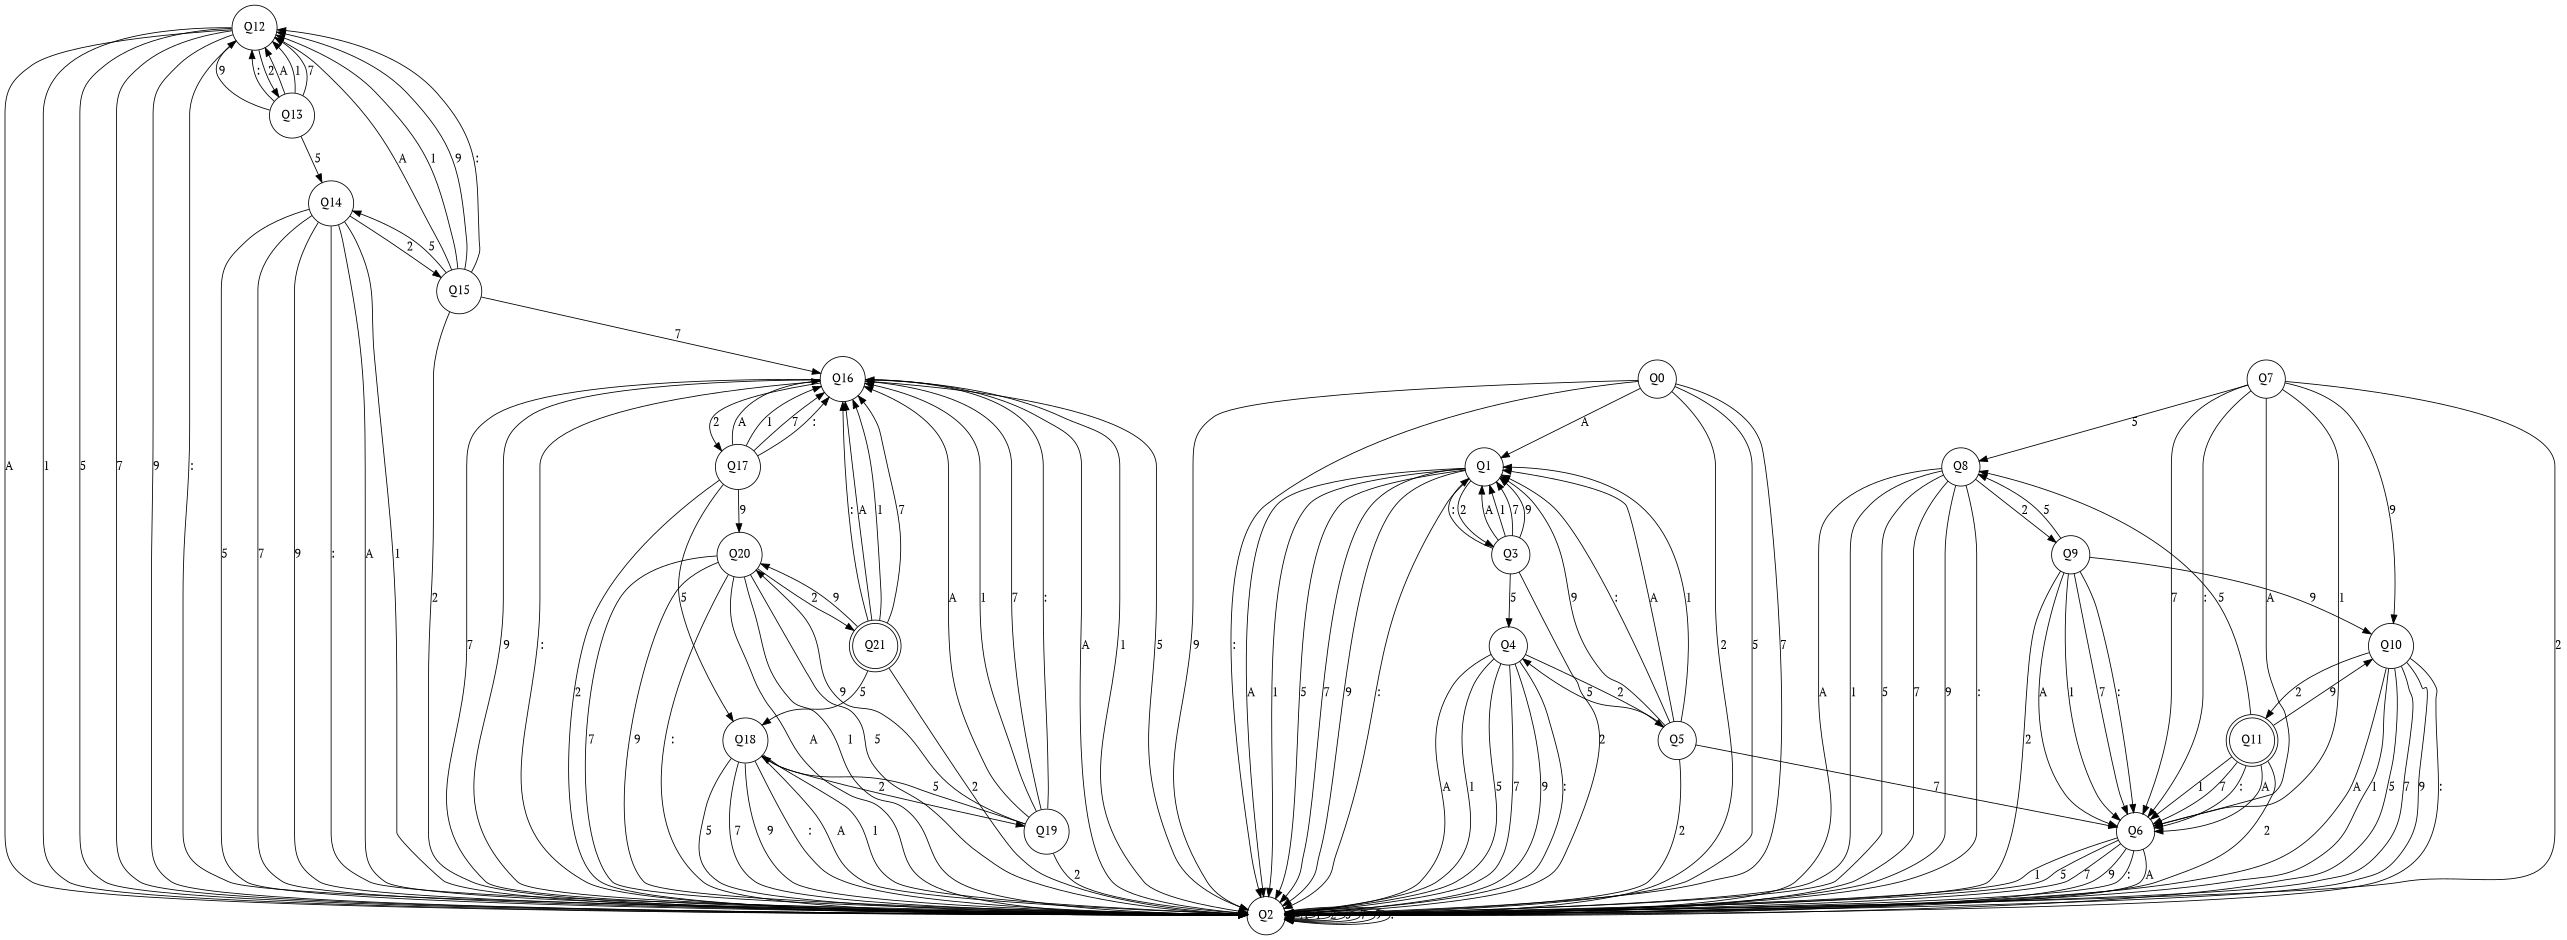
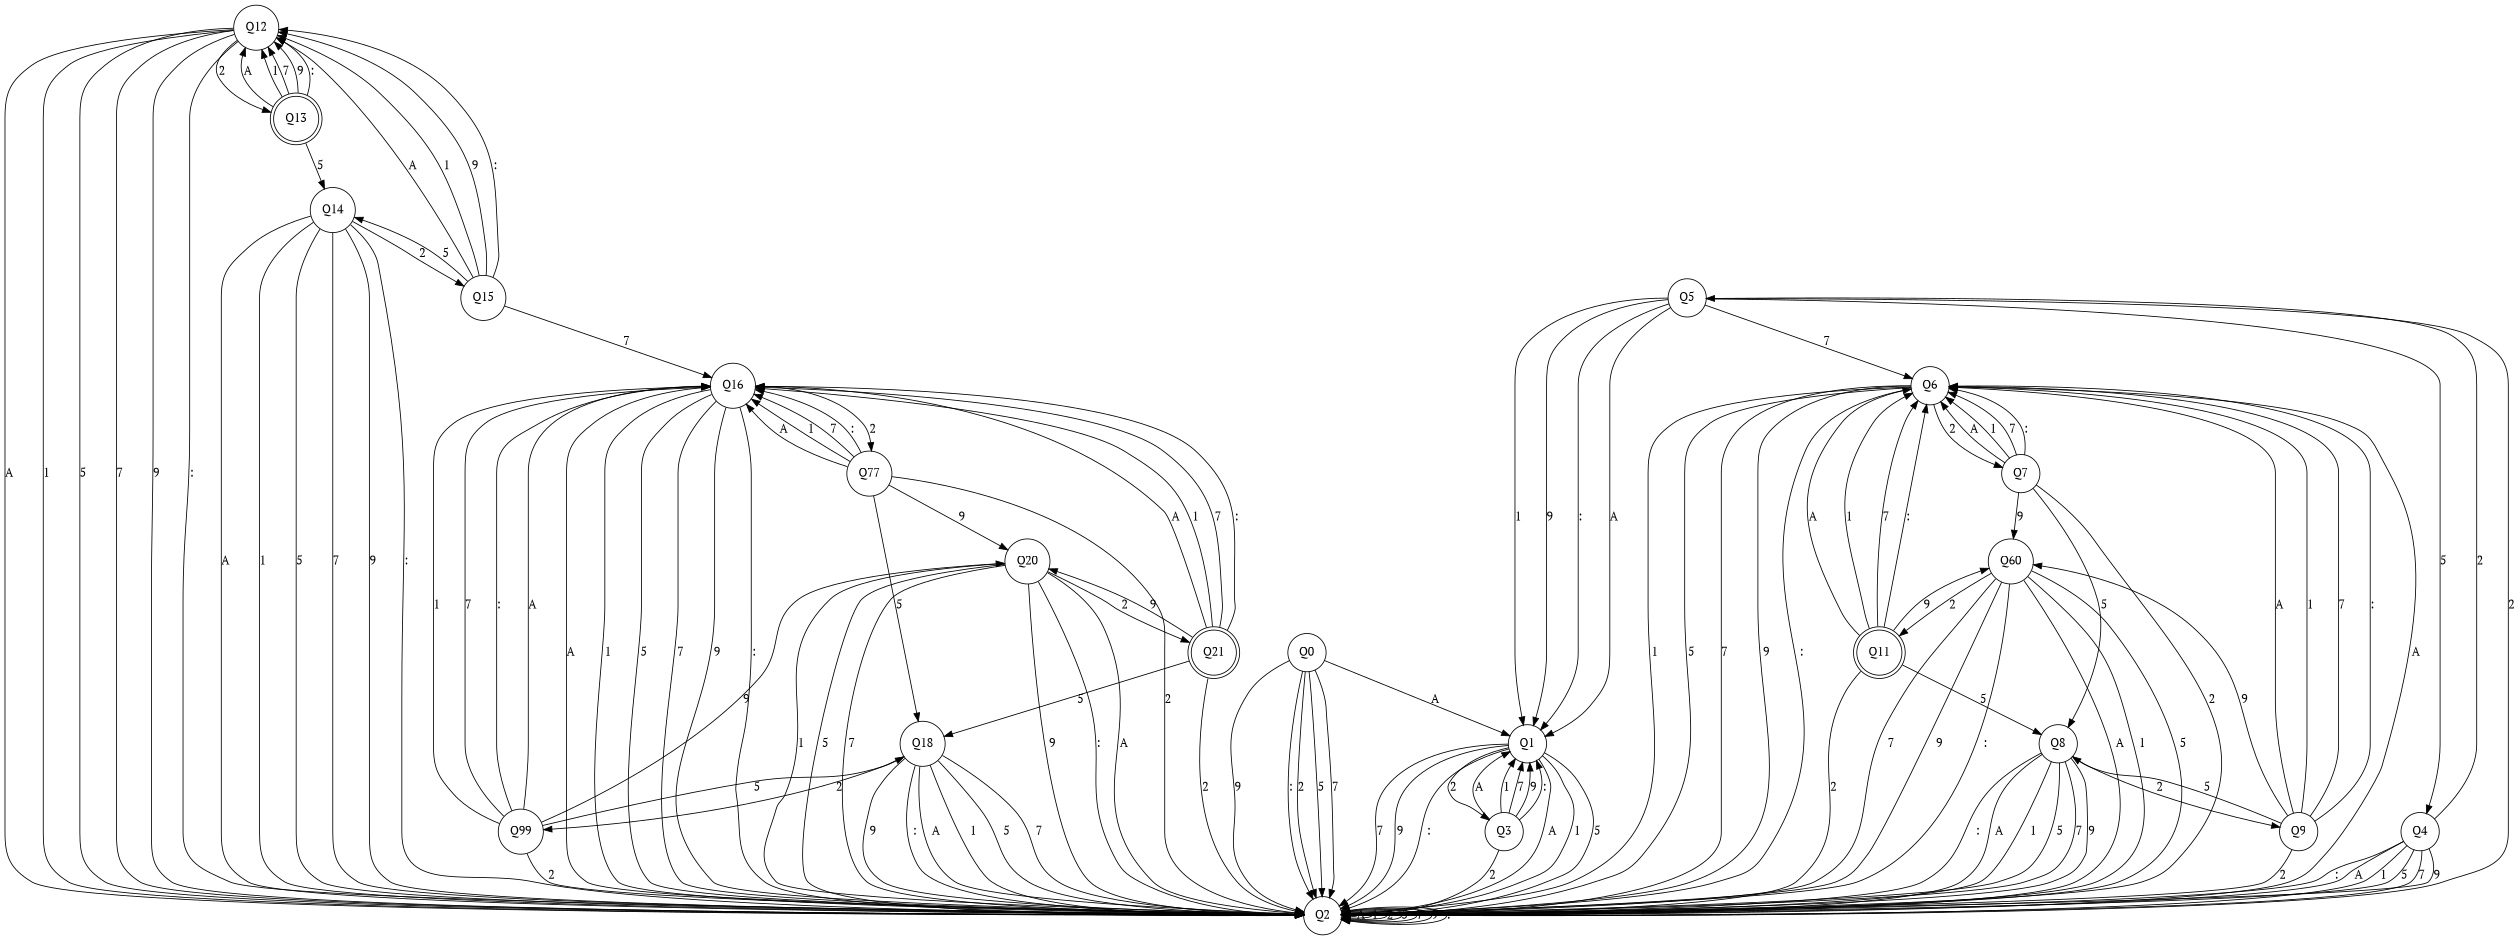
node "Q13": shape circle -> doublecircle
edge "Q6" -> "Q7": added, label "2"
node "Q17": label "Q17" -> "Q77"
edge "Q3" -> "Q4": removed, label "5"
node "Q10": label "Q10" -> "Q60"
node "Q19": label "Q19" -> "Q99"
edge "Q15" -> "Q2": removed, label "2"
